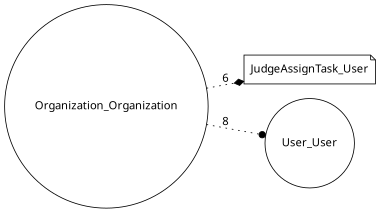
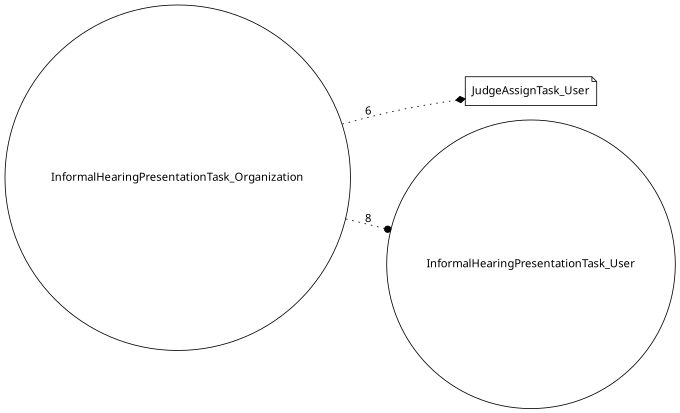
node "Organization_Organization": label "Organization_Organization" -> "InformalHearingPresentationTask_Organization"
node "User_User": label "User_User" -> "InformalHearingPresentationTask_User"
